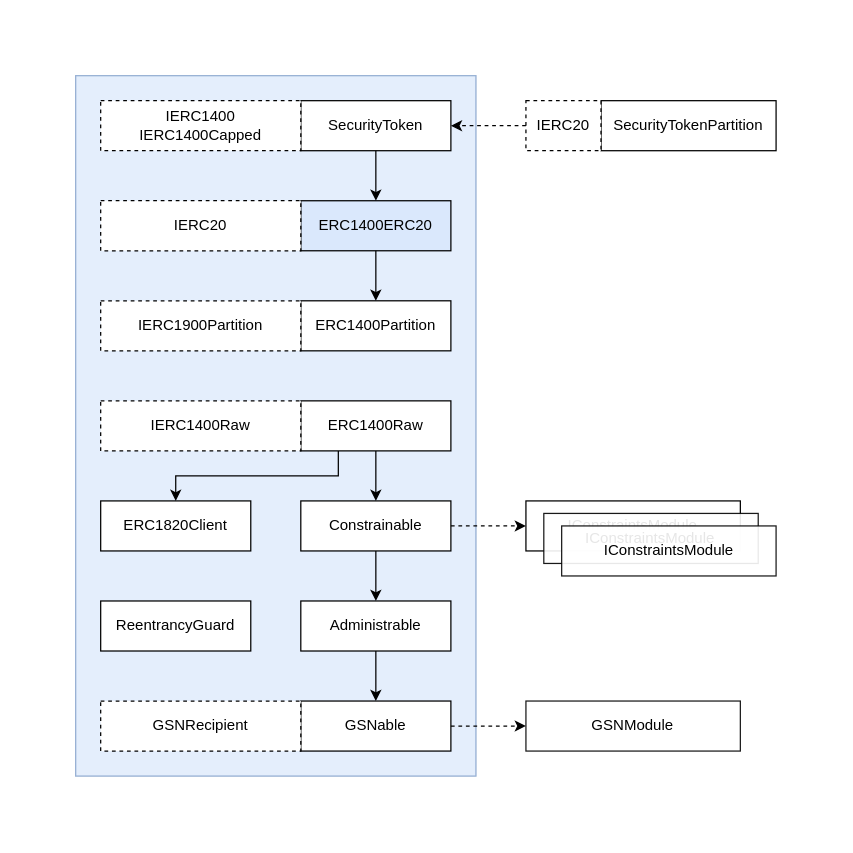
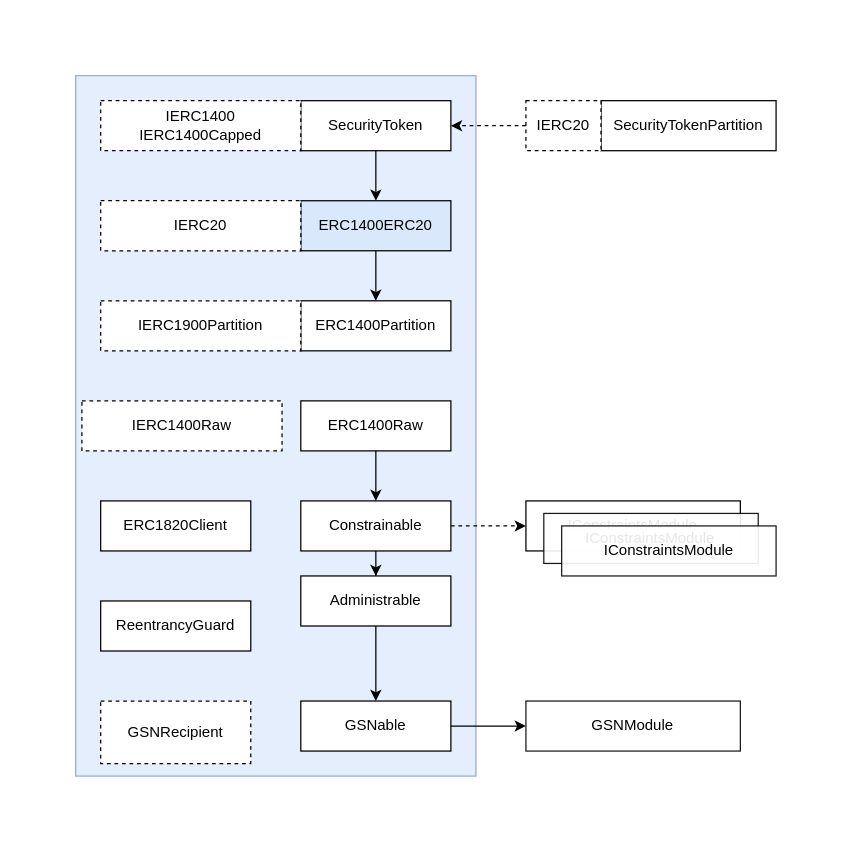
node "IERC1400Raw": moved (201, 426) -> (182, 426)
edge "ERC1400Raw" -> "ERC1820Client": removed
node "Administrable": moved (376, 626) -> (376, 601)
node "GSNRecipient": size 200x50 -> 150x63
edge "GSNable" -> "GSNModule": style dashed -> solid
